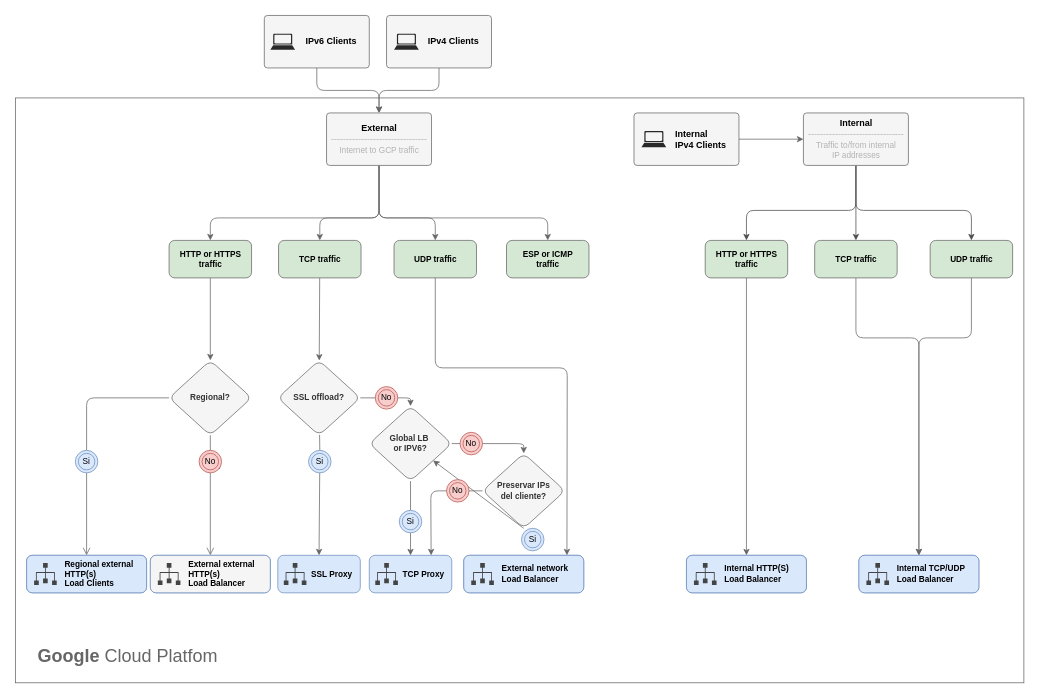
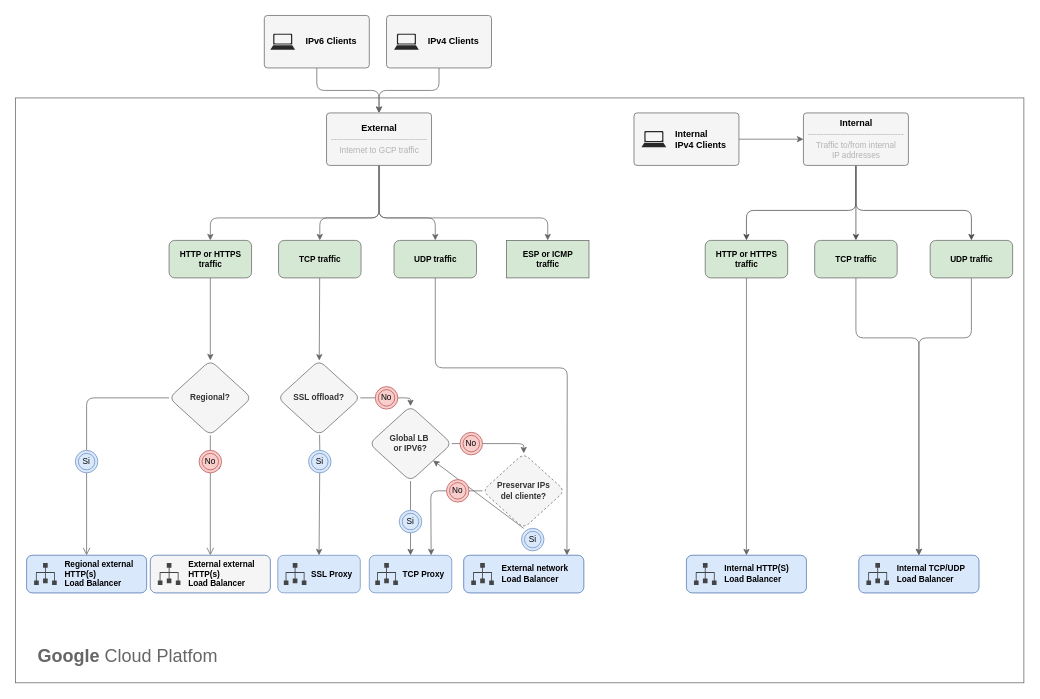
node "ESP or ICMP traffic": shape rounded rectangle -> rectangle
node "Preservar IPs del cliente?": style solid -> dashed
node "Regional external HTTP(s) Load Clients": label "Regional external HTTP(s) Load Clients" -> "Regional external HTTP(s) Load Balancer"
